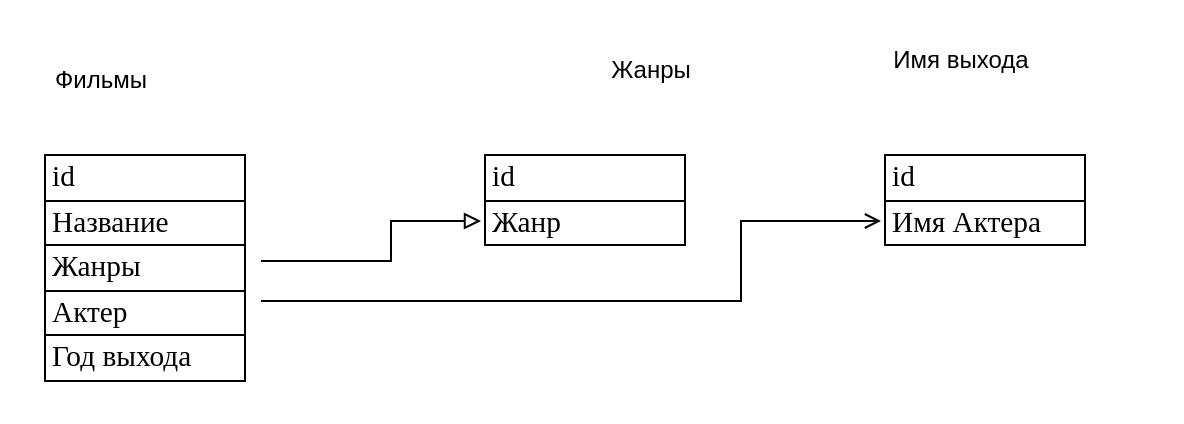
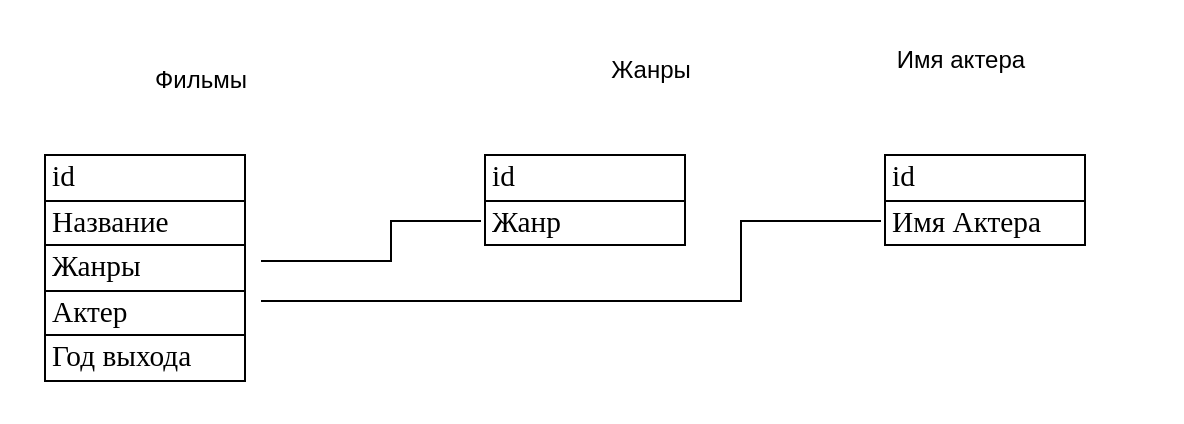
node "Имя выхода": label "Имя выхода" -> "Имя актера"
node "Фильмы": moved (101, 81) -> (201, 81)
edge "id Название Жанры Актер Год выхода" -> "id Жанр": arrowhead block -> none
edge "id Название Жанры Актер Год выхода" -> "id Имя Актера": arrowhead open -> none
